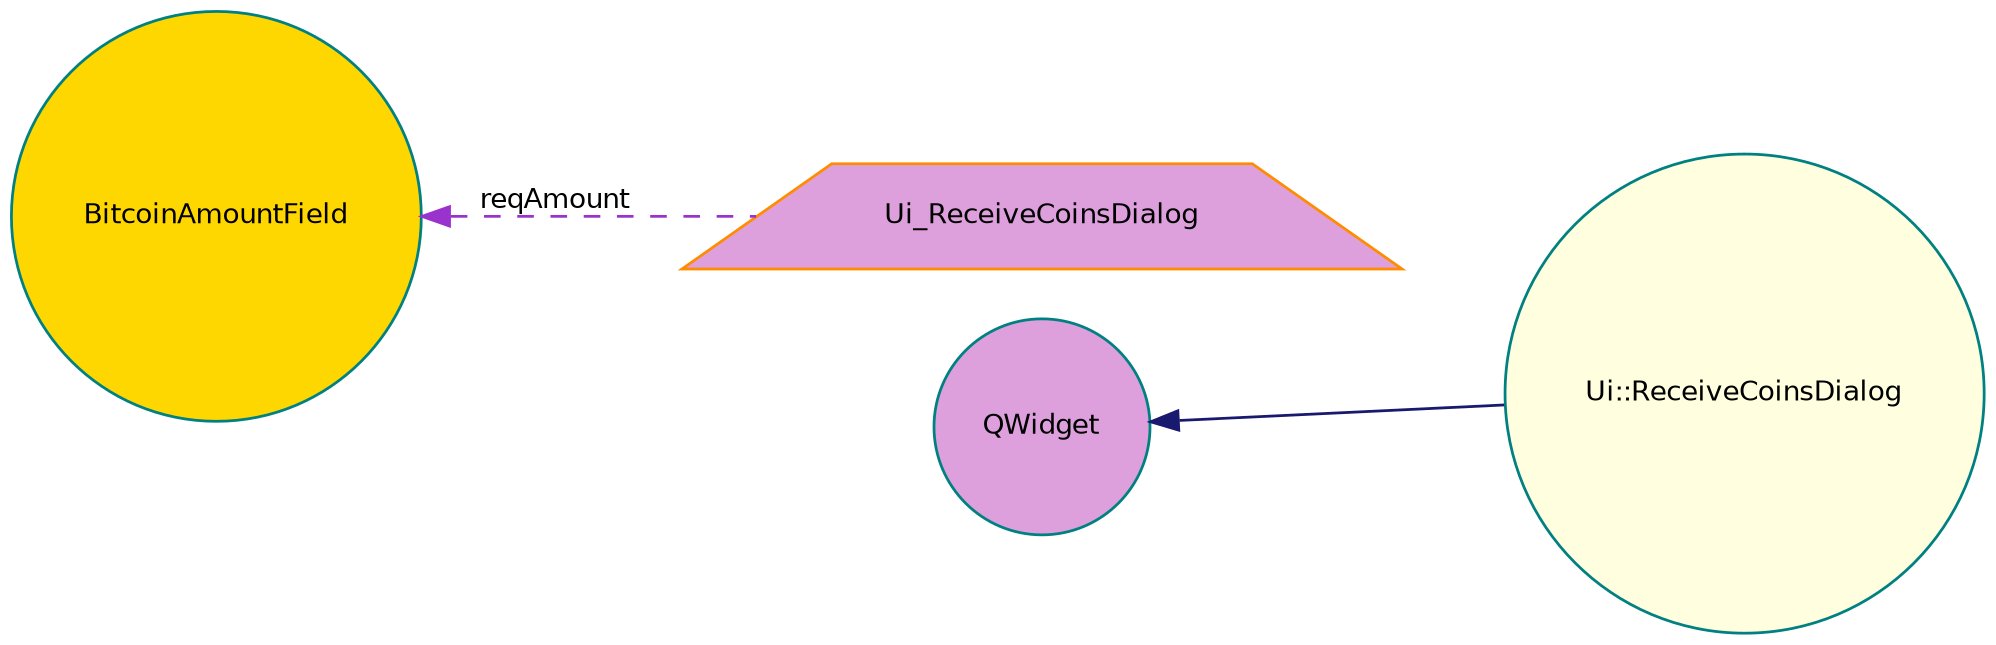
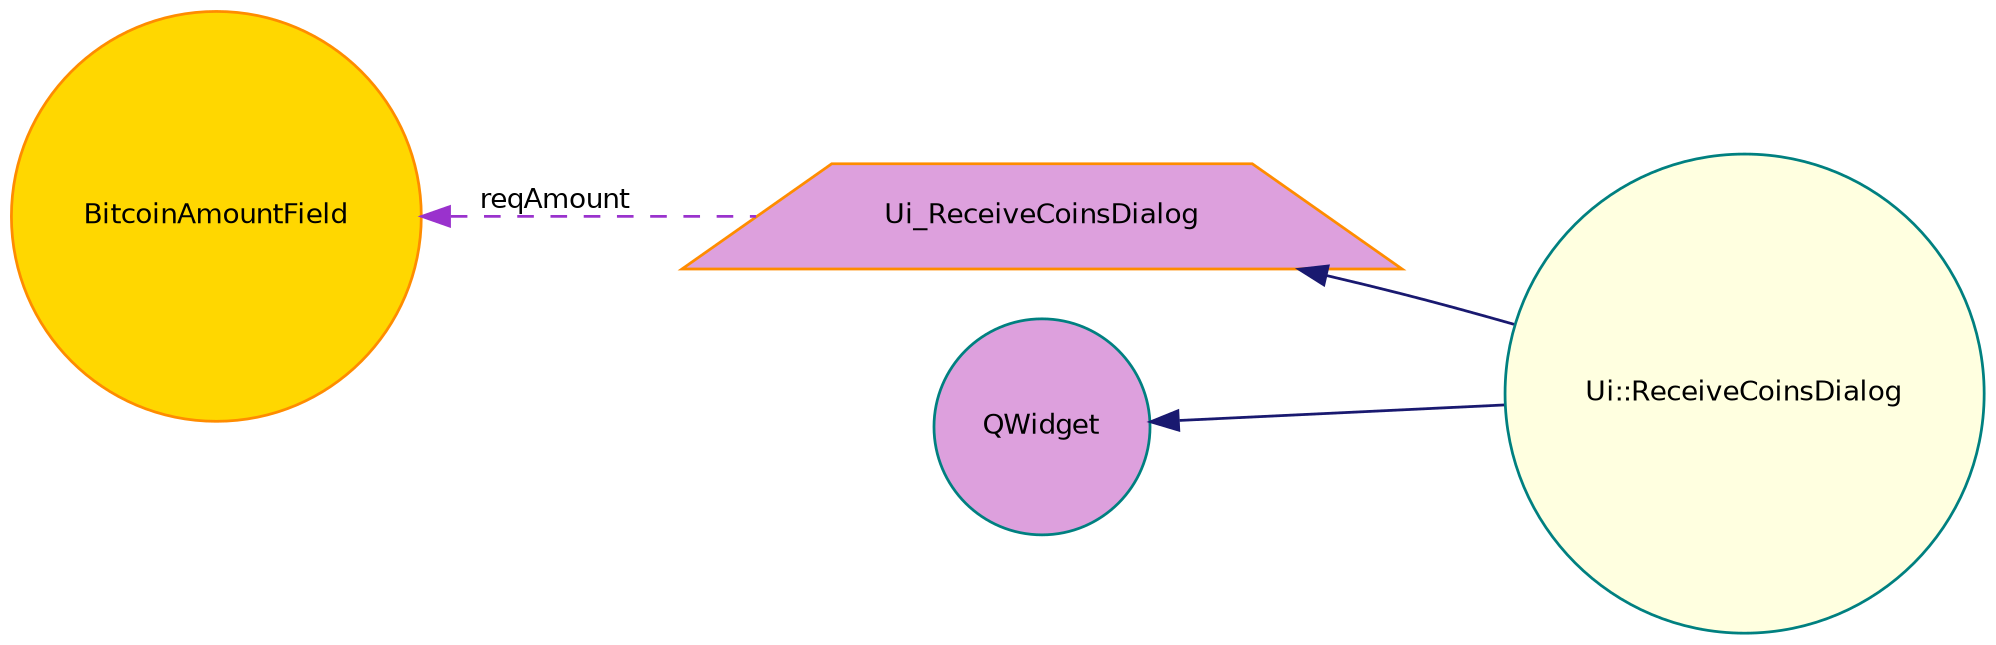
node "BitcoinAmountField": color teal -> darkorange
edge "Ui::ReceiveCoinsDialog" -> "Ui_ReceiveCoinsDialog": added
